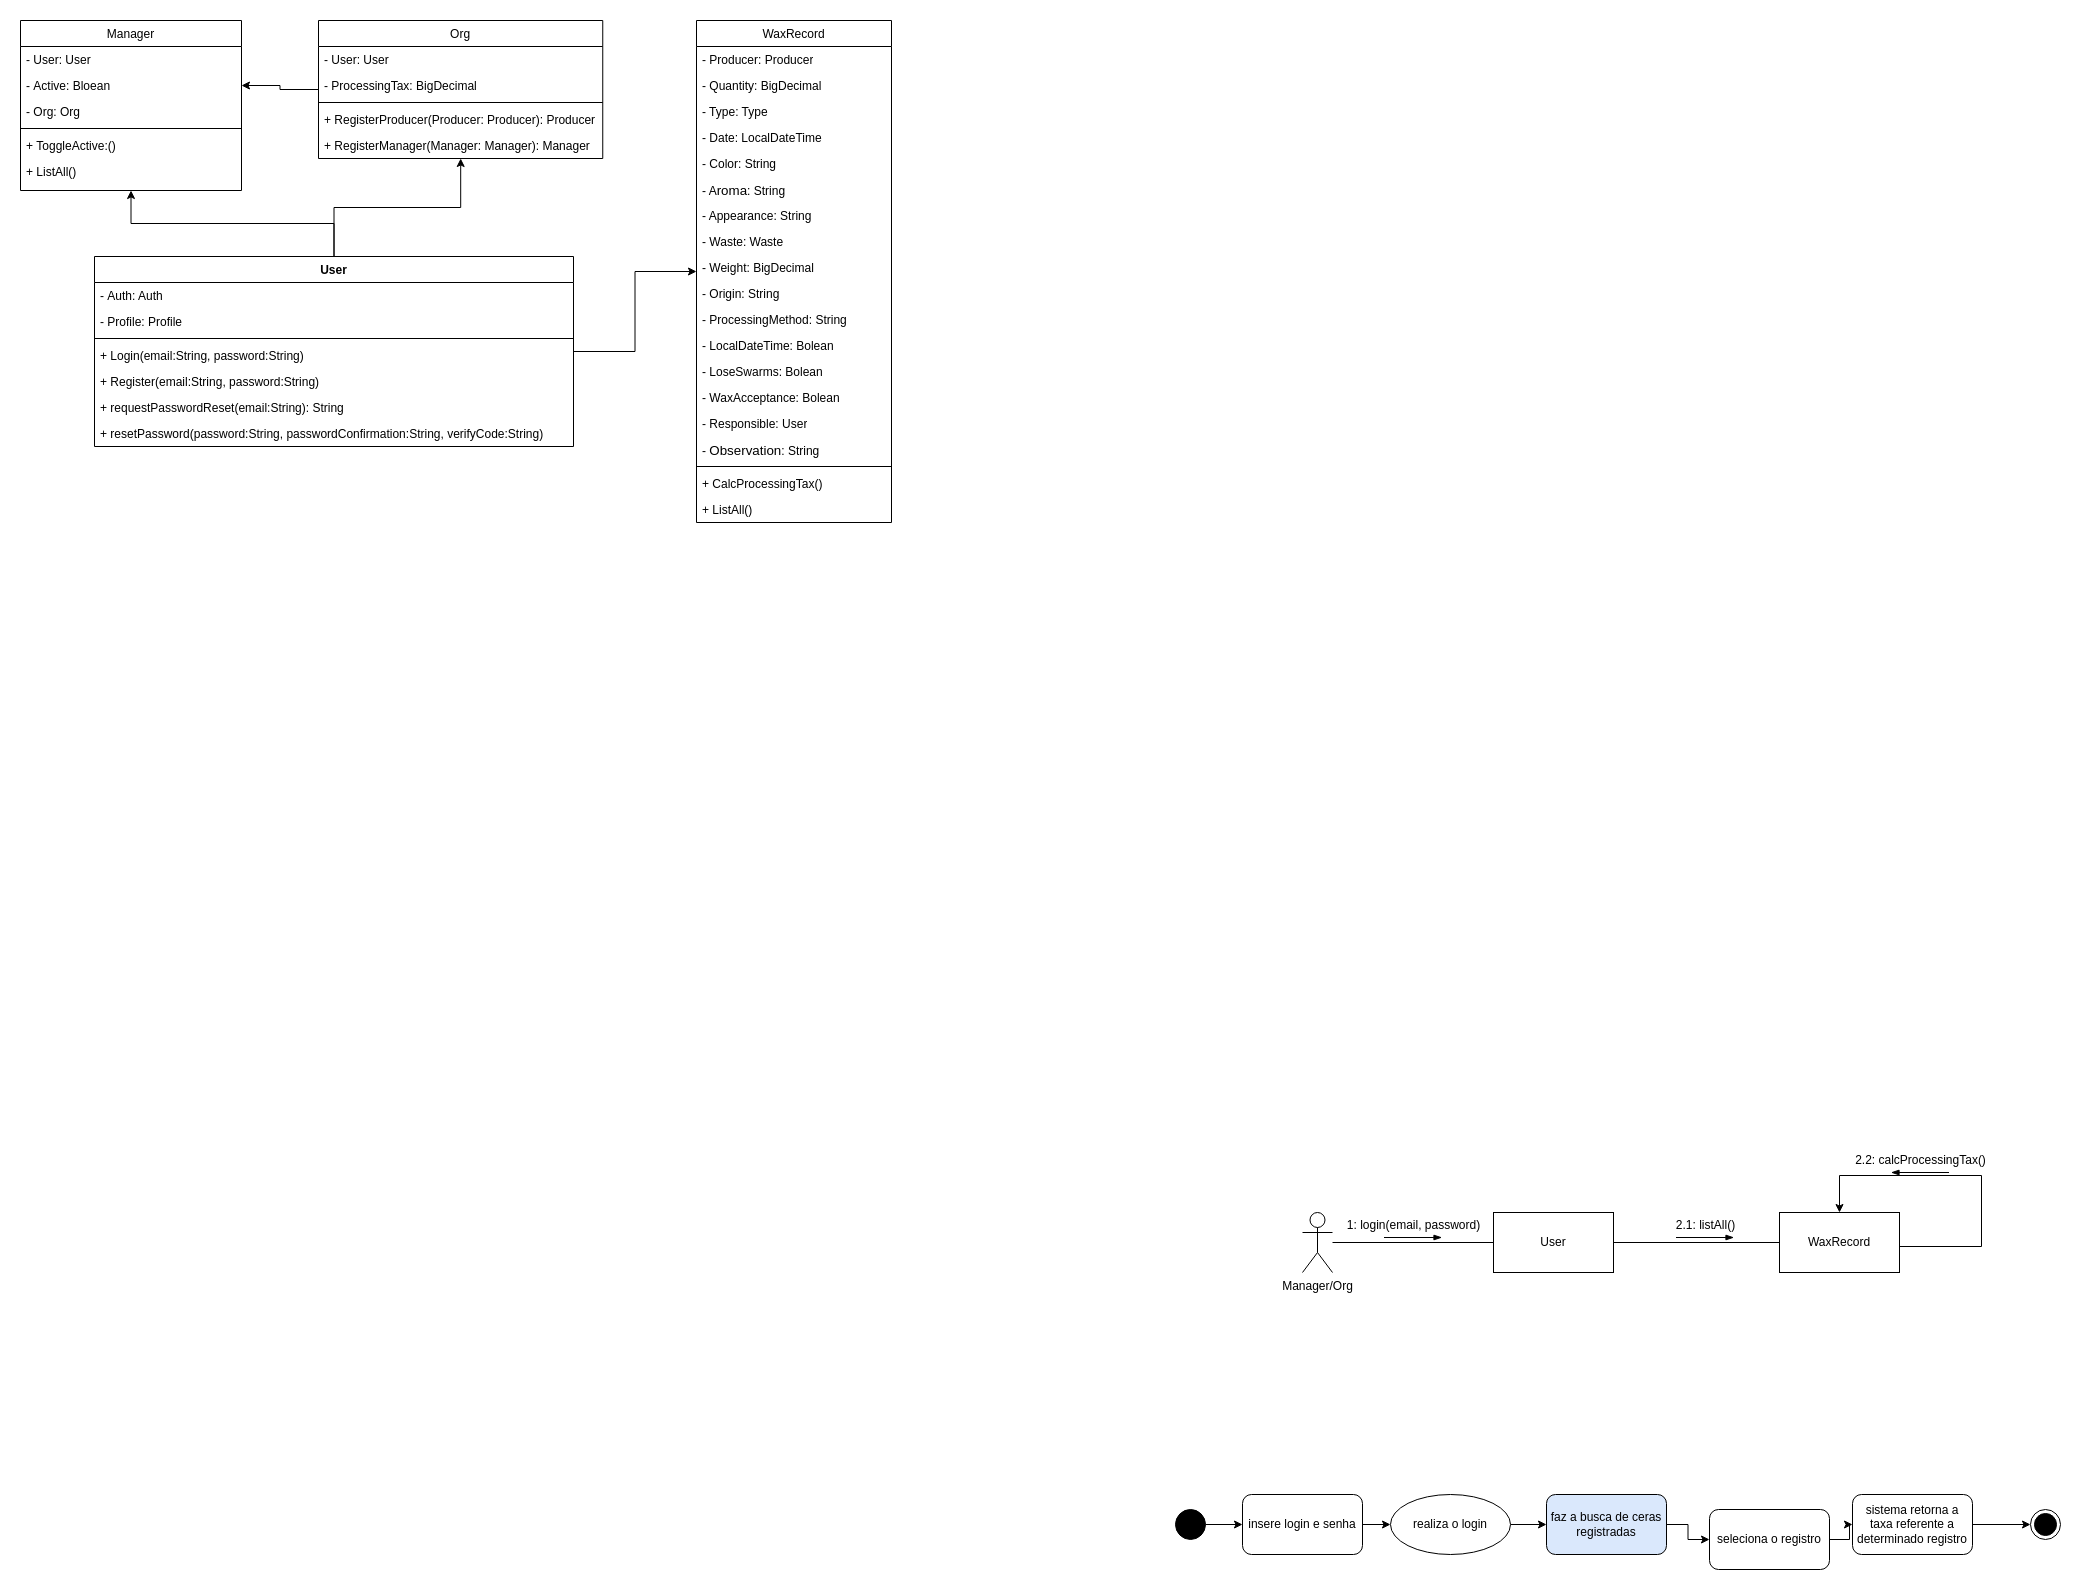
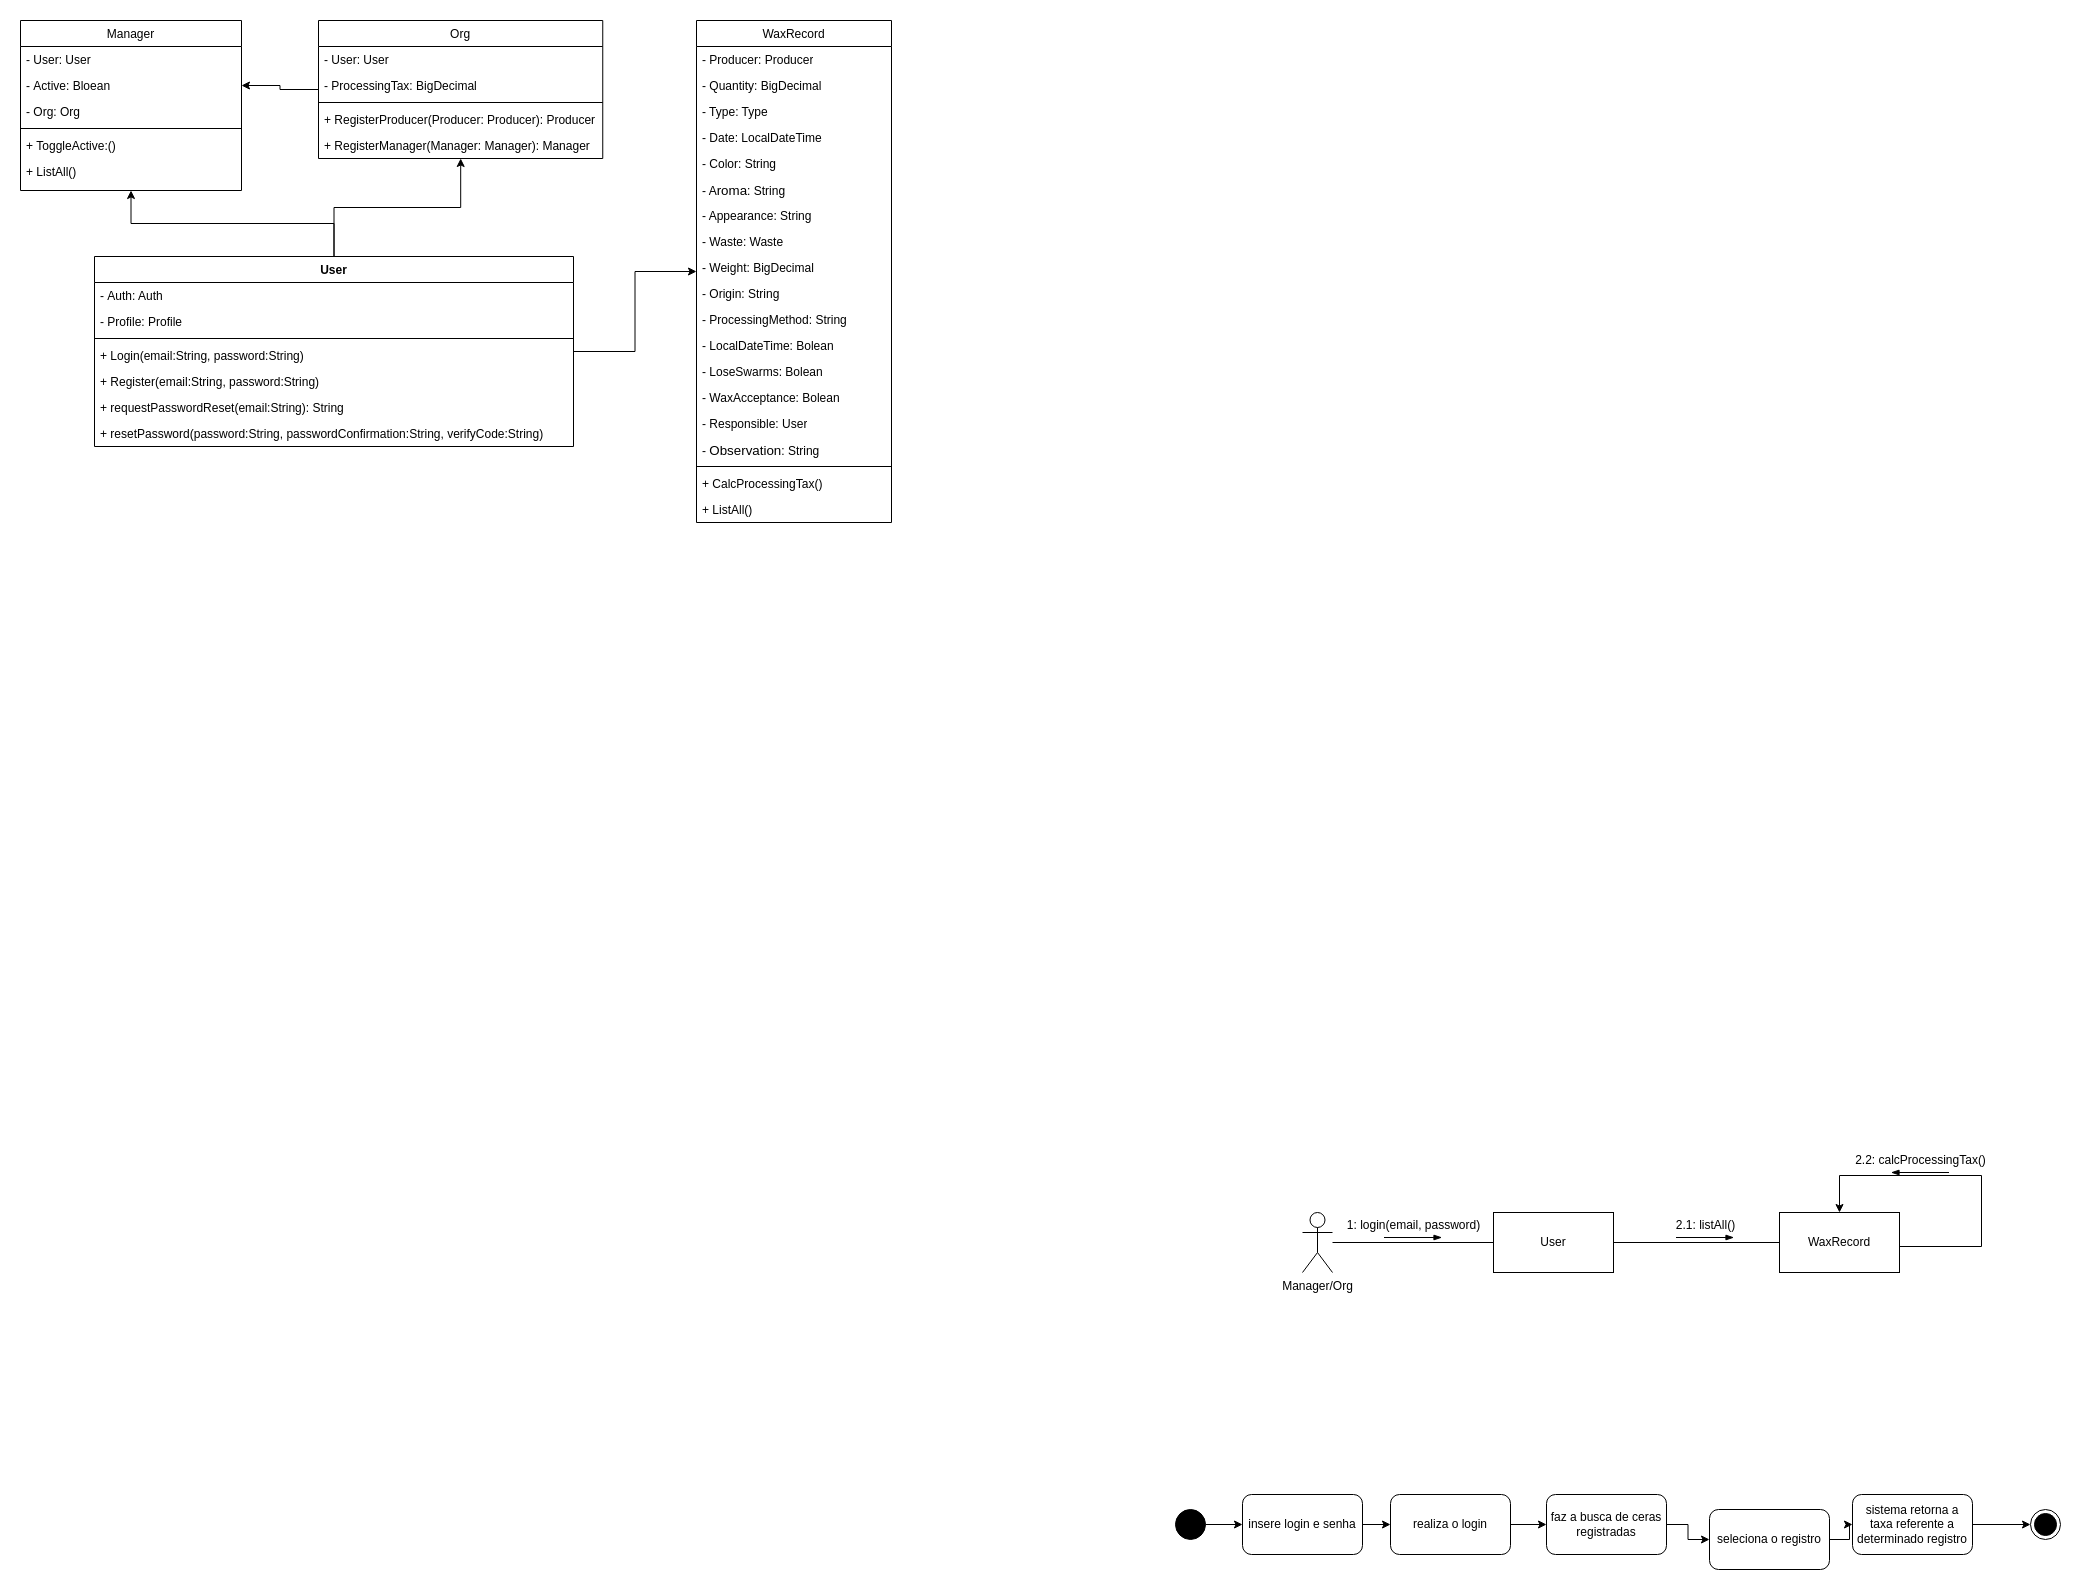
node "realiza o login": shape ellipse -> rounded rectangle
node "faz a busca de ceras registradas": fillcolor #dae8fc -> #ffffff
